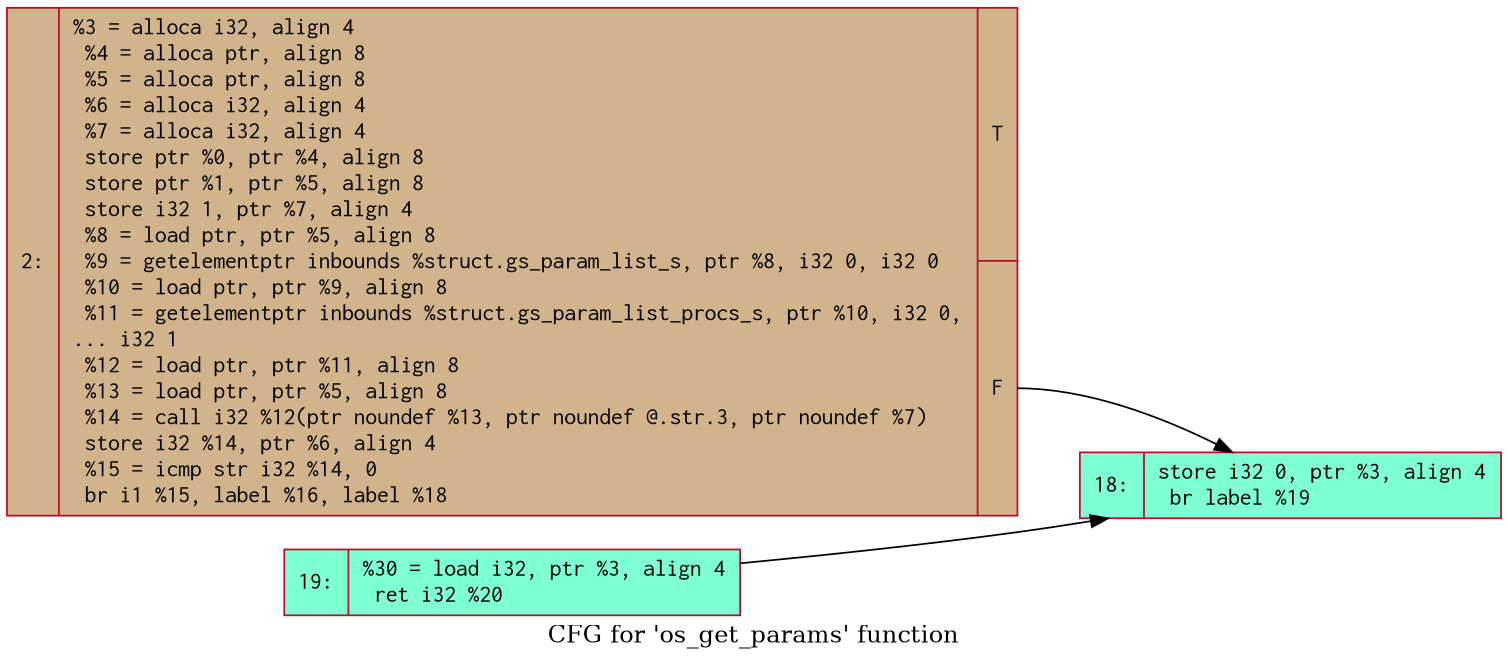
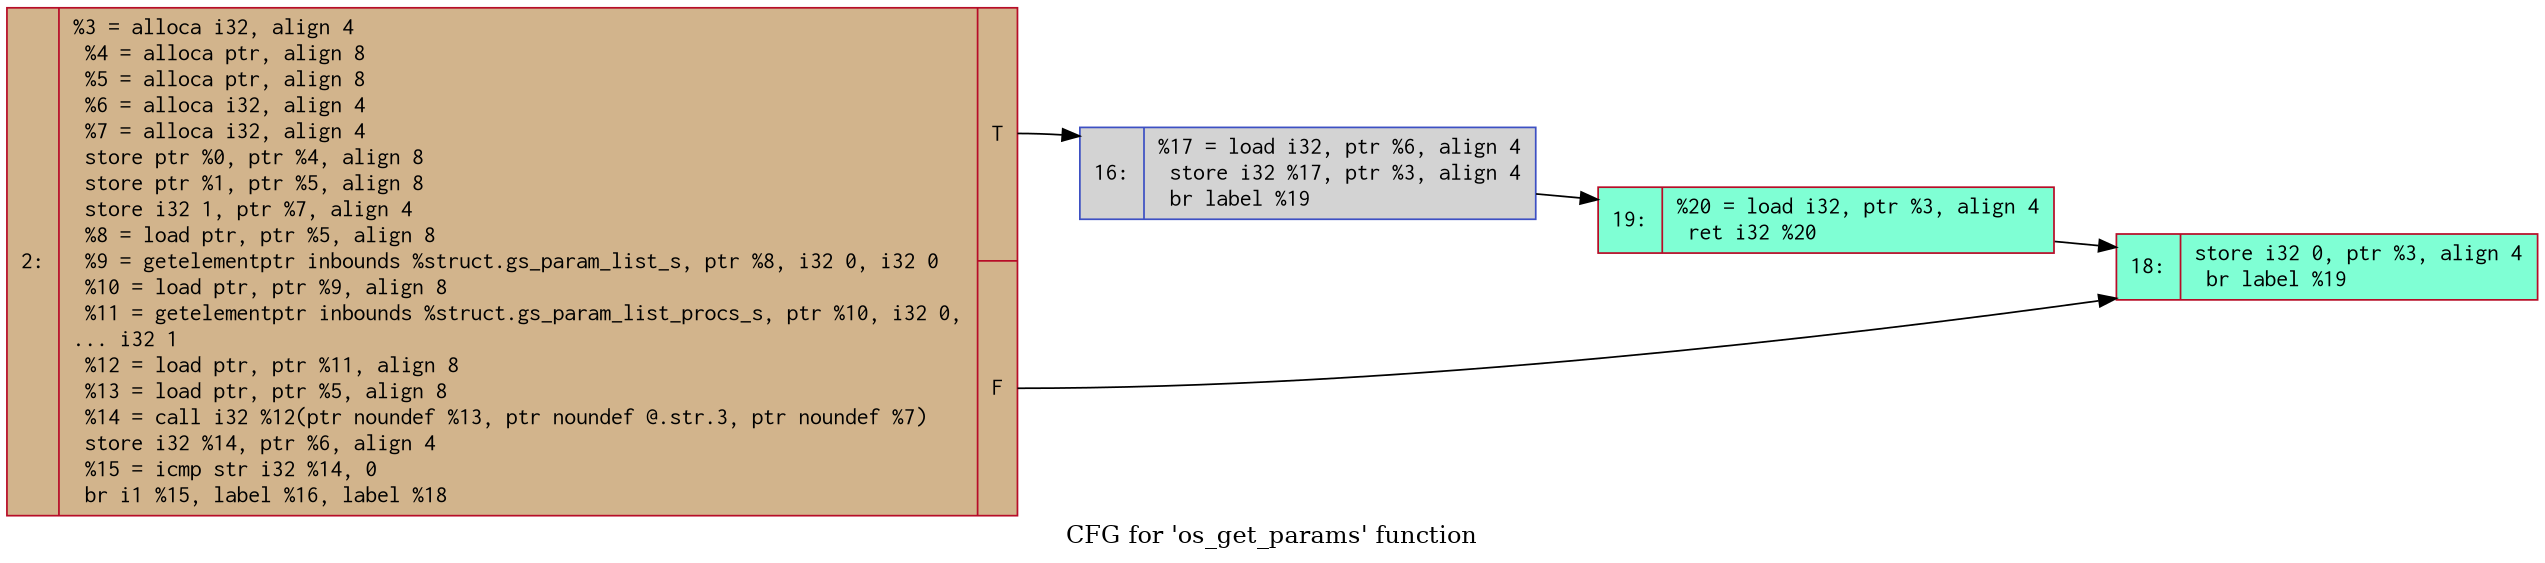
node "16:": added
node "19:": text "%30 = load i32, ptr %3, align 4" -> "%20 = load i32, ptr %3, align 4"
